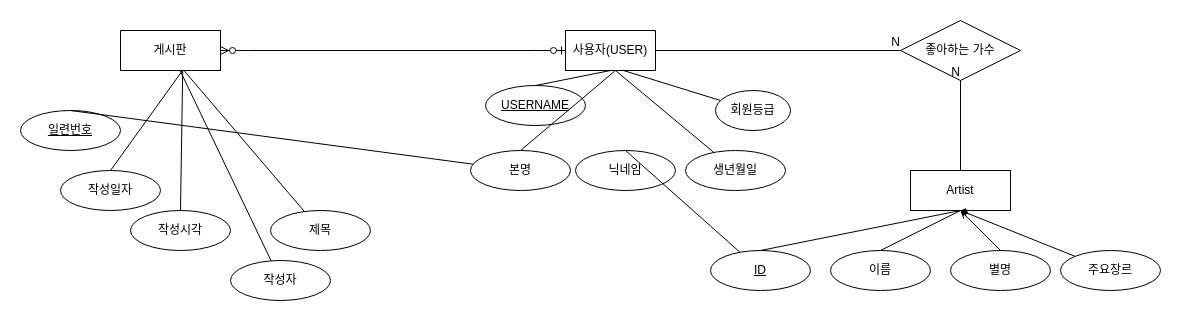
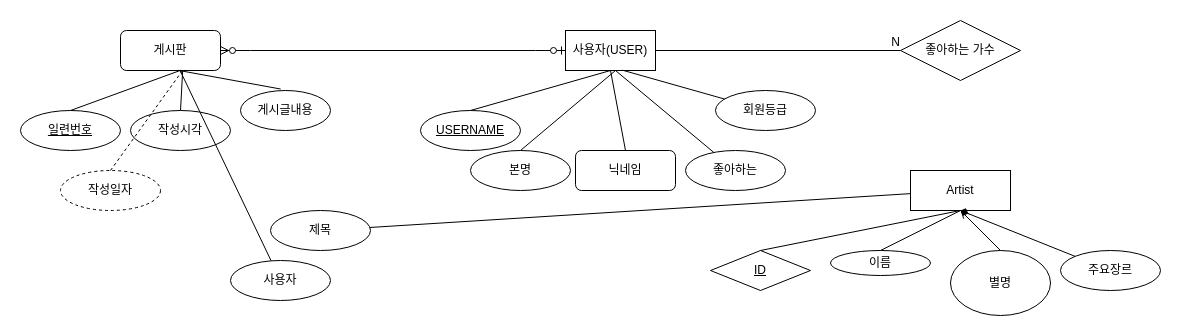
node "게시판": shape rectangle -> rounded rectangle
edge "게시판" -- "게시글내용": added
node "USERNAME": moved (536, 106) -> (471, 131)
node "게시글내용": added
node "회원등급": size 75x40 -> 100x40
edge "게시판" -- "작성일자": style solid -> dashed
edge "좋아하는 가수" -- "Artist": removed, label "N"
edge "일련번호" -- "본명": now "일련번호" -- "게시판"
edge "게시판" -- "제목": now "Artist" -- "제목"
node "닉네임": shape ellipse -> rounded rectangle
node "생년월일": label "생년월일" -> "좋아하는"
node "작성일자": style solid -> dashed
edge "닉네임" -- "ID": now "닉네임" -- "사용자(USER)"
node "작성시각": moved (181, 231) -> (181, 131)
node "ID": shape ellipse -> diamond
node "이름": size 100x40 -> 100x25
node "별명": size 100x40 -> 100x65
node "작성자": label "작성자" -> "사용자"
